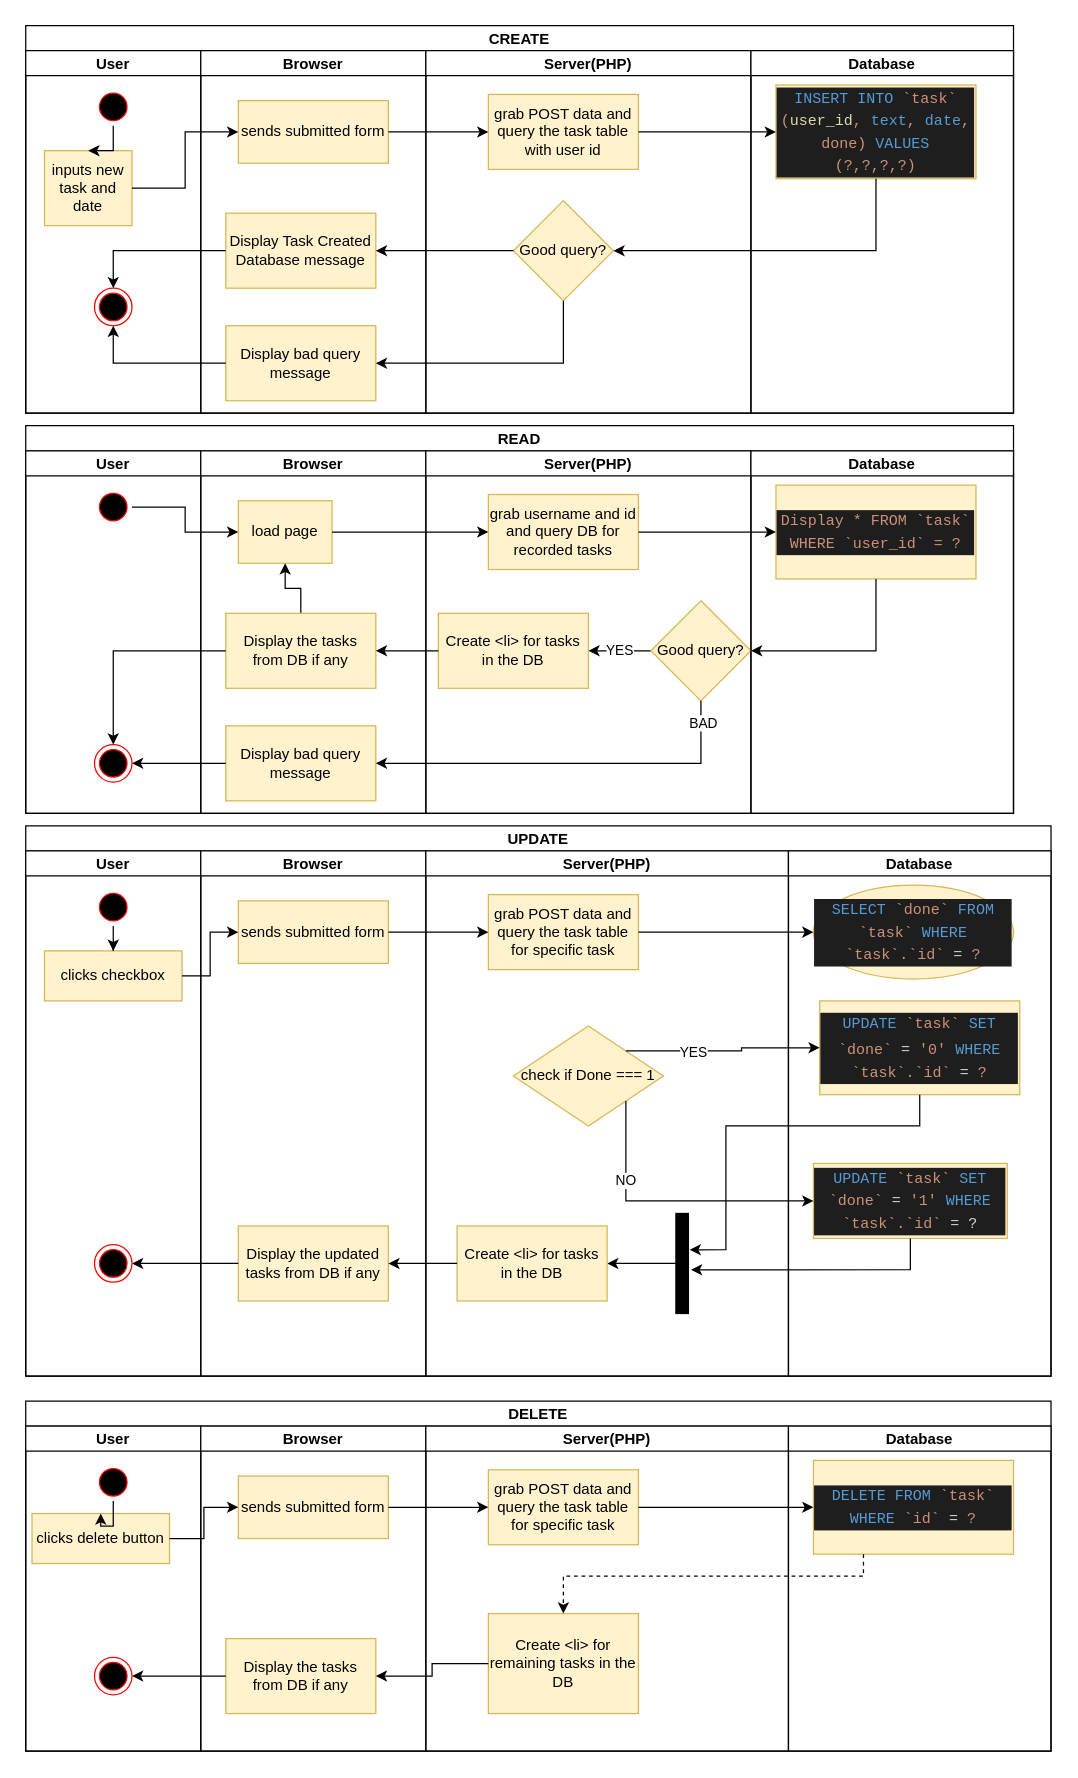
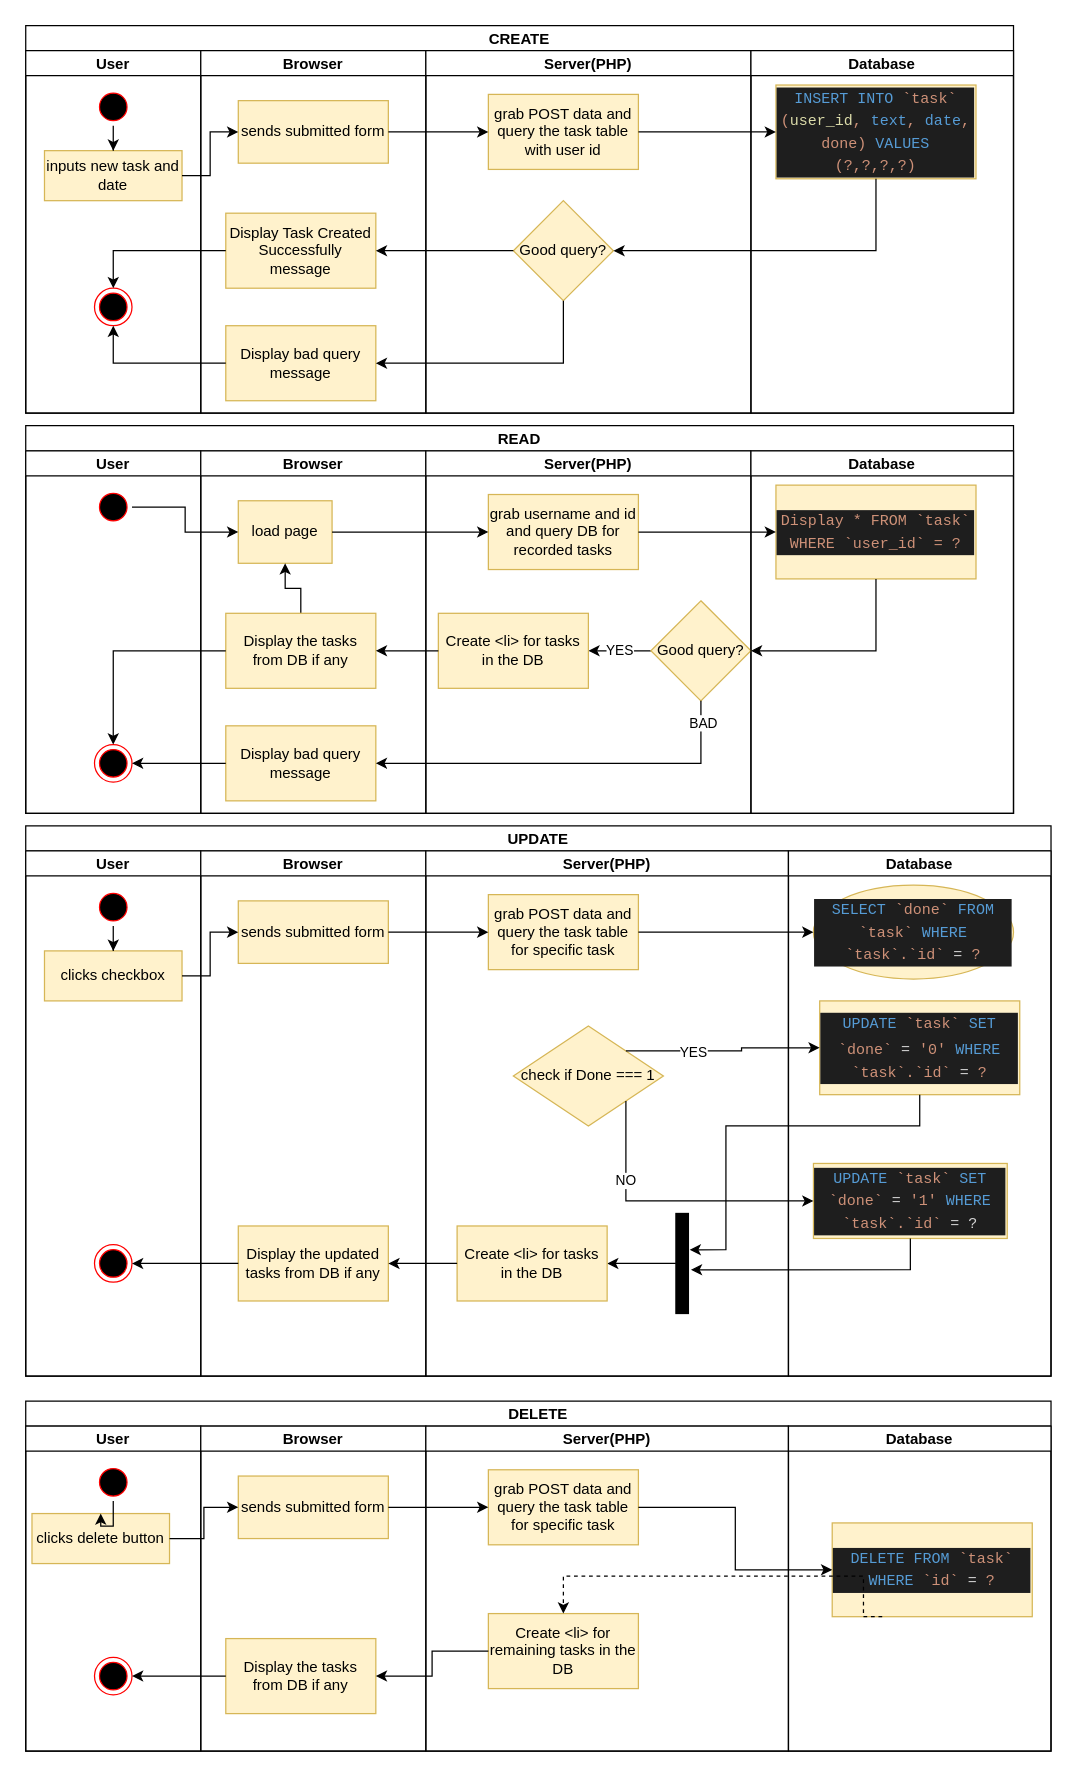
node "inputs new task and date": size 88x75 -> 138x50
node "Display Task Created Database message": label "Display Task Created Database message" -> "Display Task Created Successfully message"
node "DELETE FROM `task` WHERE `id` = ?": moved (913, 1507) -> (932, 1569)
node "Create <li> for remaining tasks in the DB": size 150x100 -> 150x75
